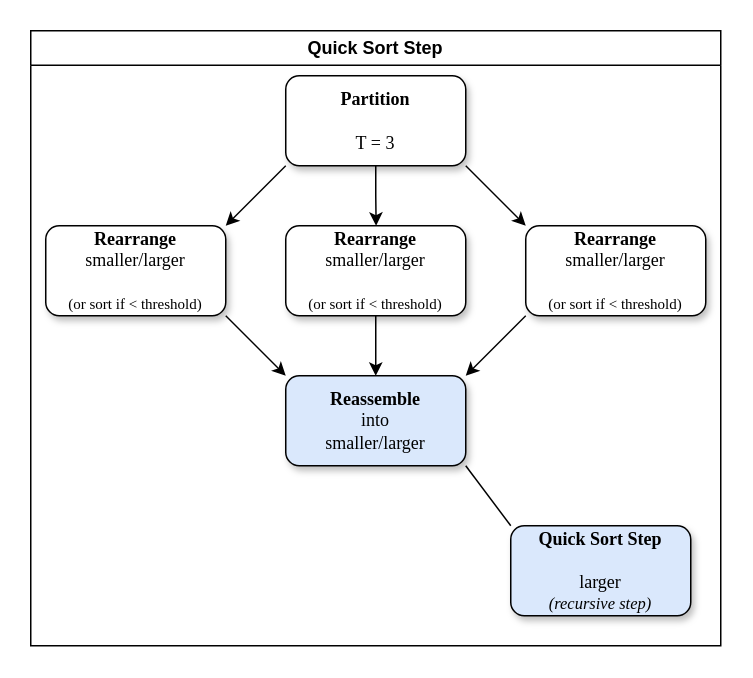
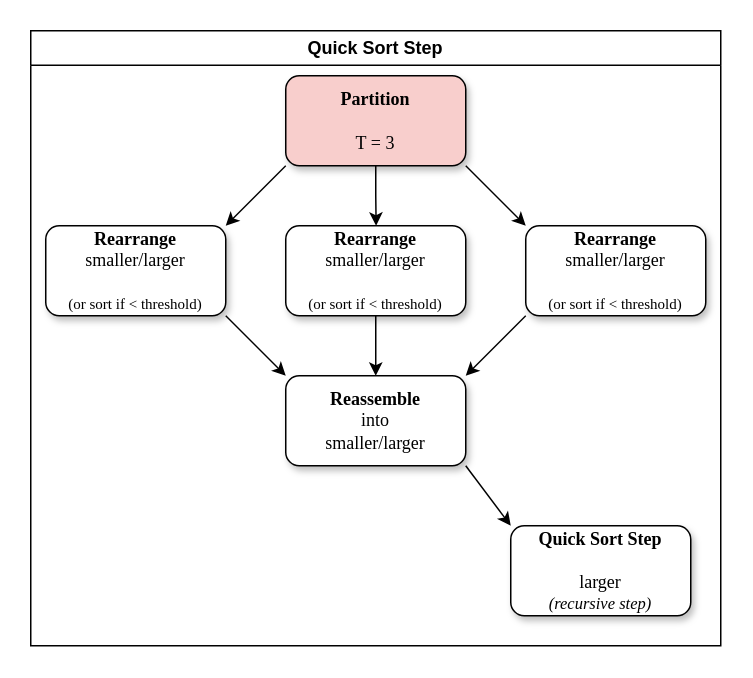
node "Partition T = 3": fillcolor #ffffff -> #f8cecc
node "Reassemble into smaller/larger": fillcolor #dae8fc -> #ffffff
edge "Reassemble into smaller/larger" -- "Quick Sort Step larger (recursive step)": arrowhead none -> classic
node "Quick Sort Step larger (recursive step)": fillcolor #dae8fc -> #ffffff
